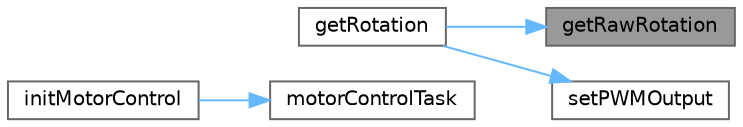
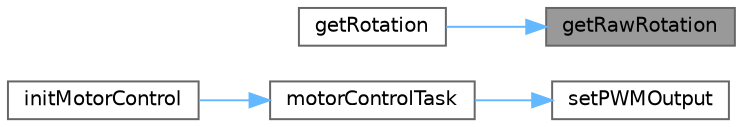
edge "getRotation" -> "setPWMOutput": now "motorControlTask" -> "setPWMOutput"
